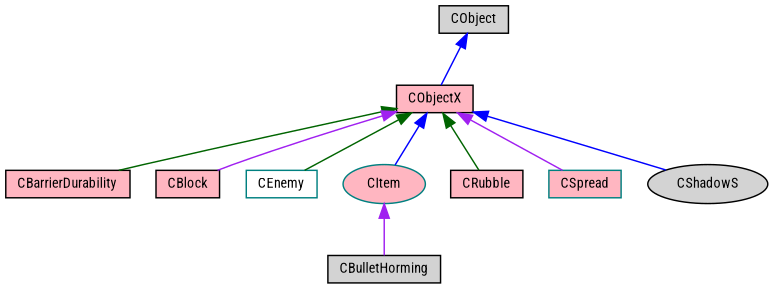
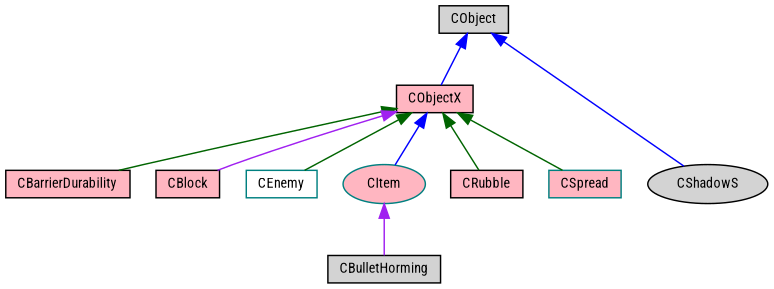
edge "CShadowS" -> "CObjectX": now "CShadowS" -> "CObject"
edge "CSpread" -> "CObjectX": color purple -> darkgreen
